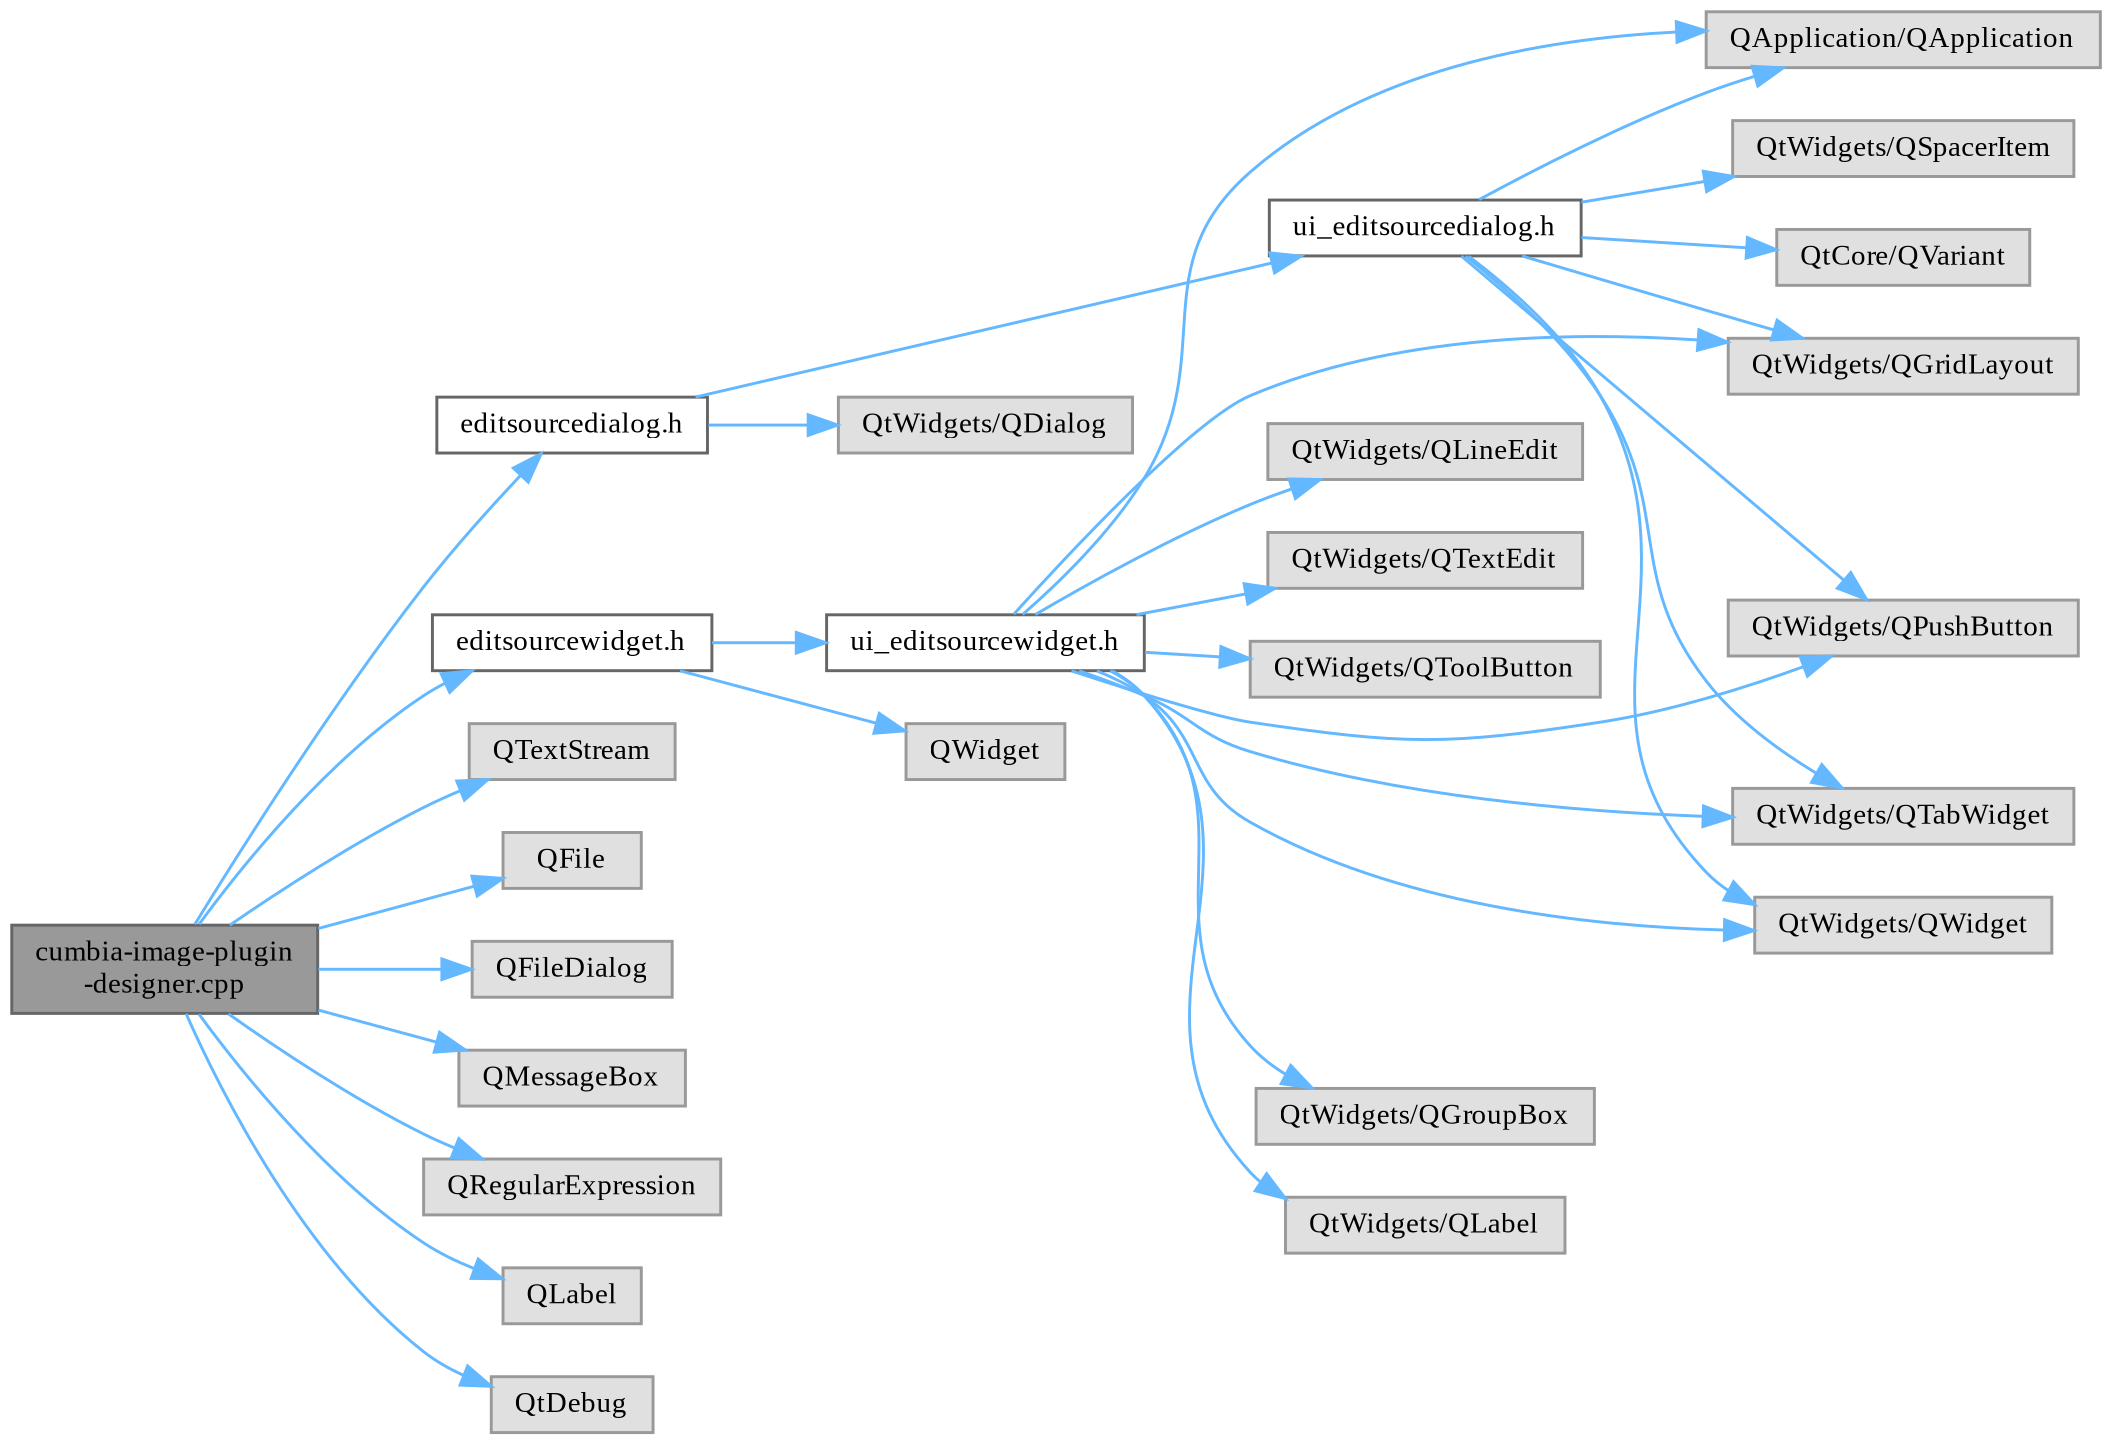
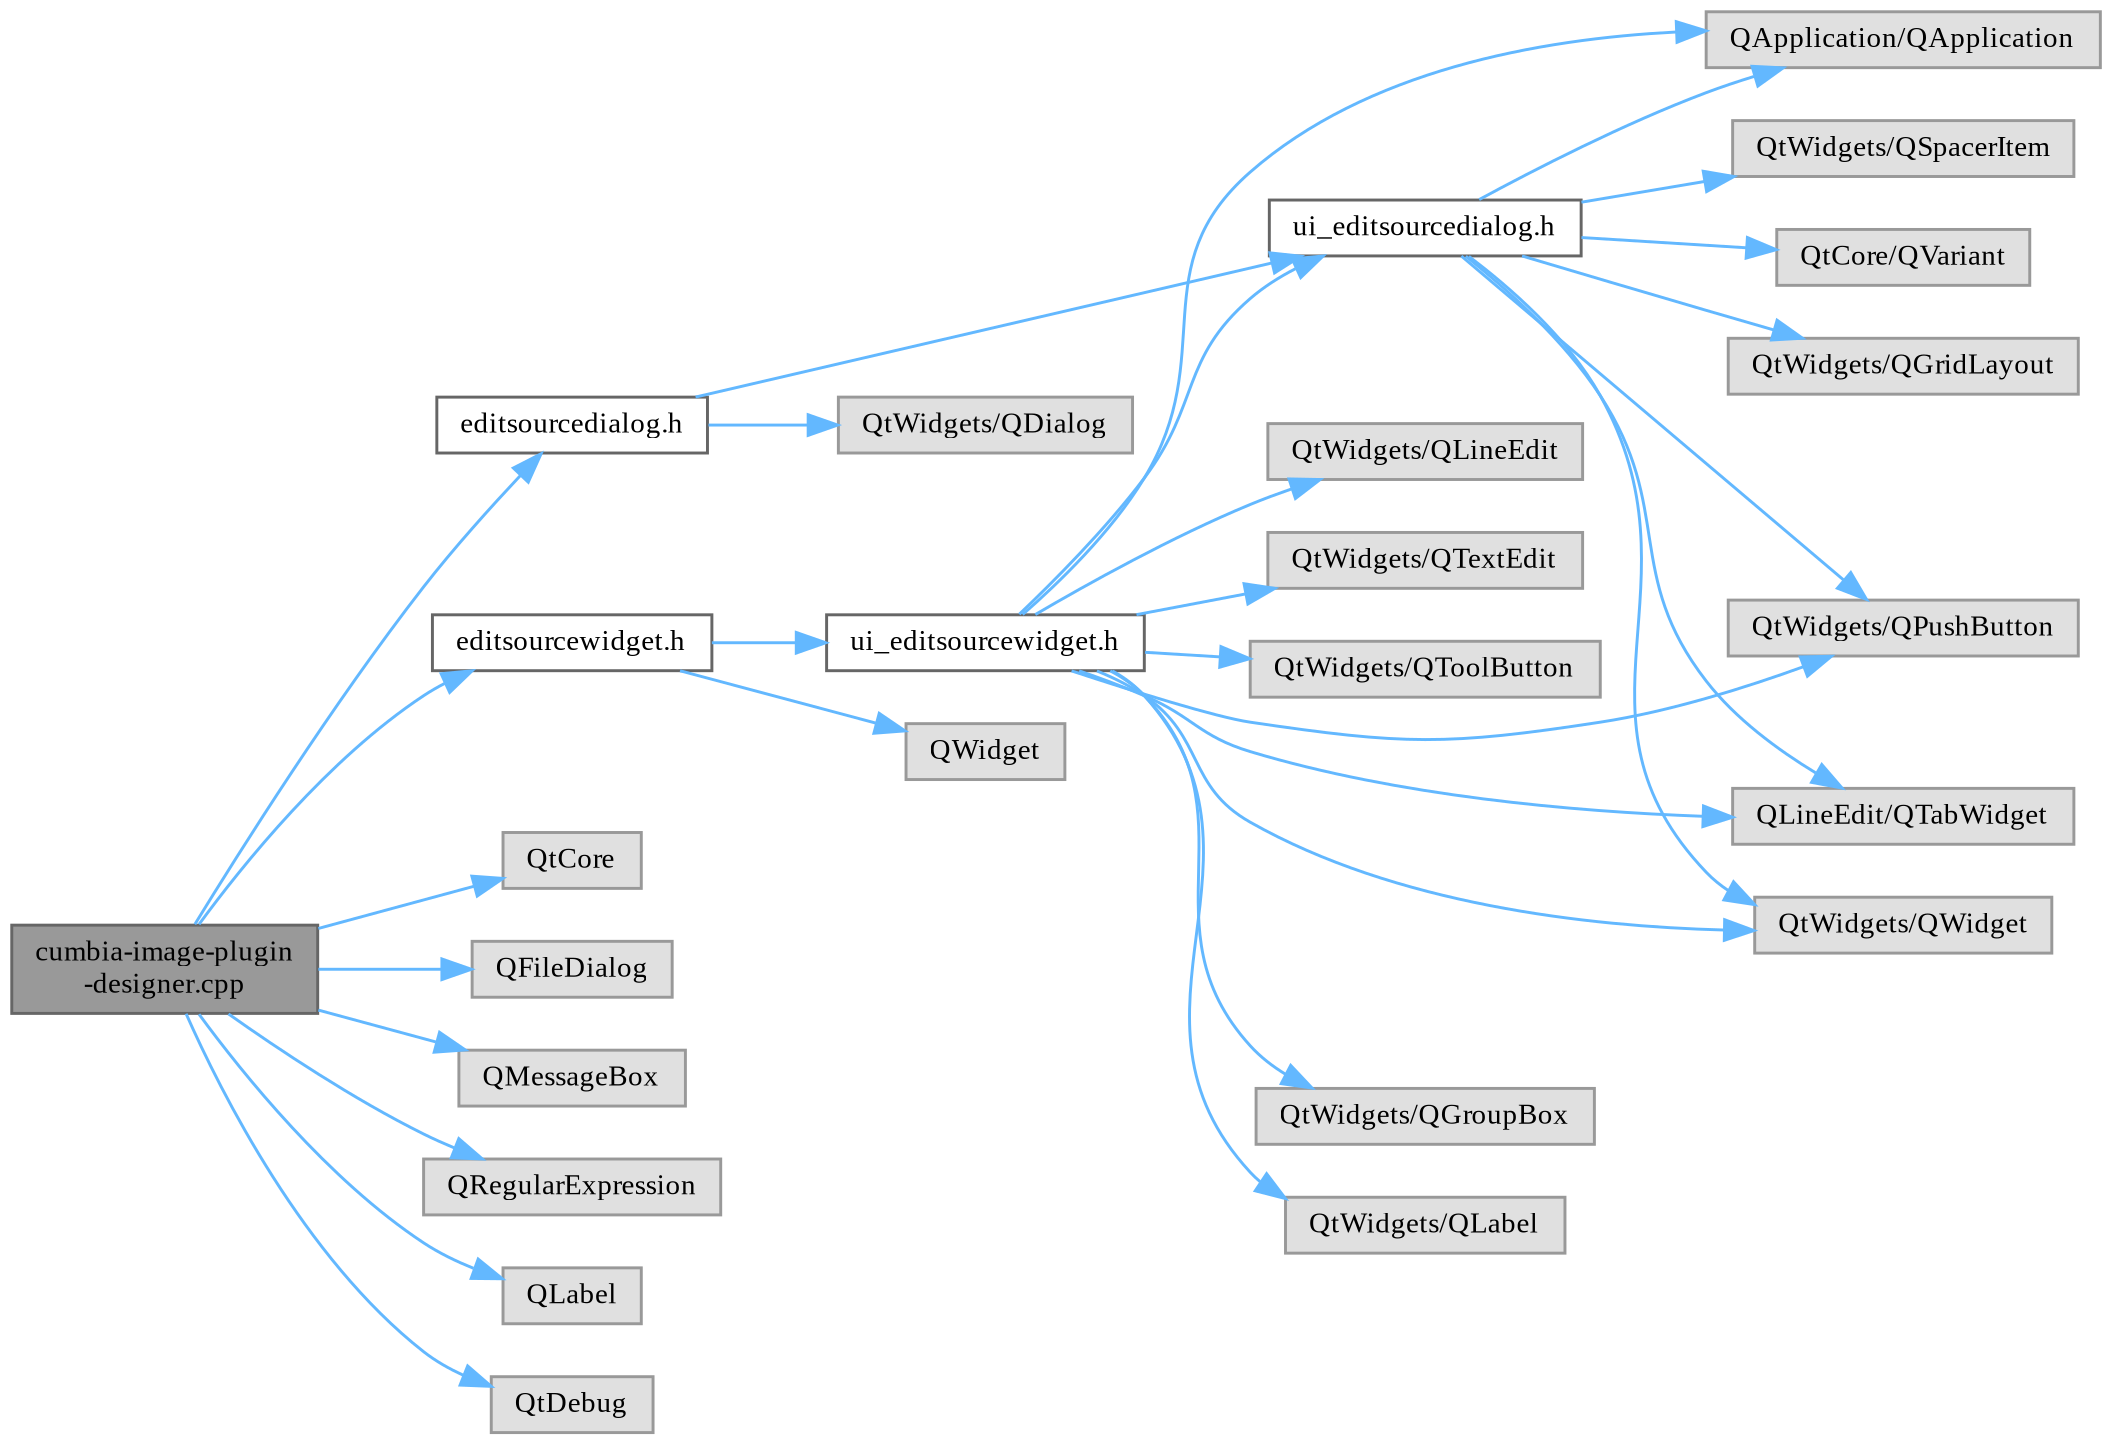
edge "ui_editsourcewidget.h" -> "QtWidgets/QGridLayout": now "ui_editsourcewidget.h" -> "ui_editsourcedialog.h"
node "QTextStream": removed
node "QtWidgets/QTabWidget": label "QtWidgets/QTabWidget" -> "QLineEdit/QTabWidget"
node "QFile": label "QFile" -> "QtCore"
